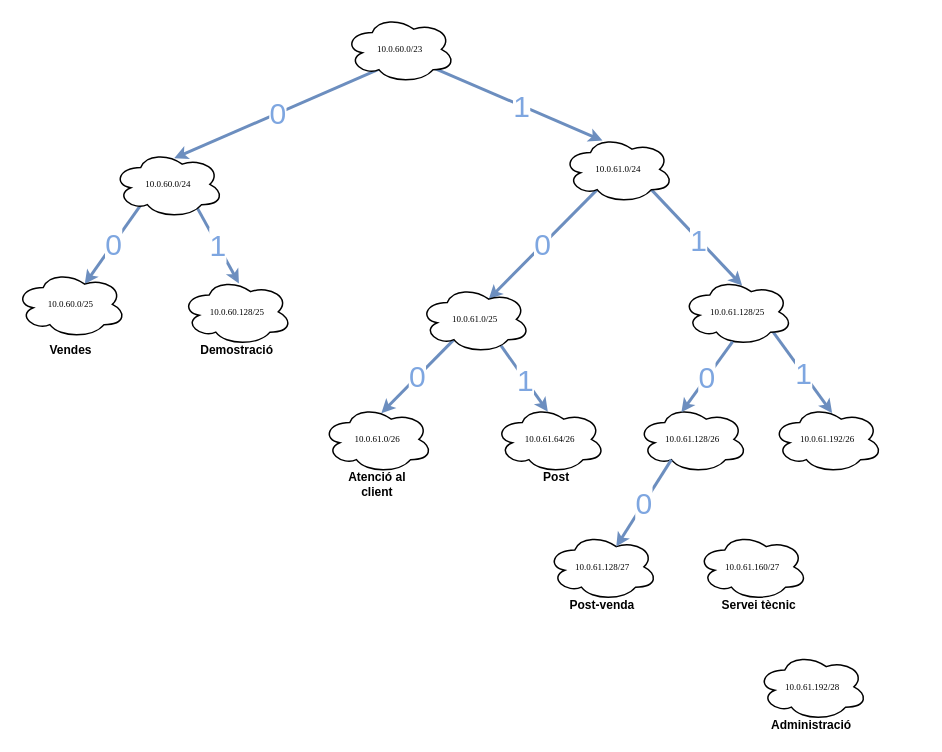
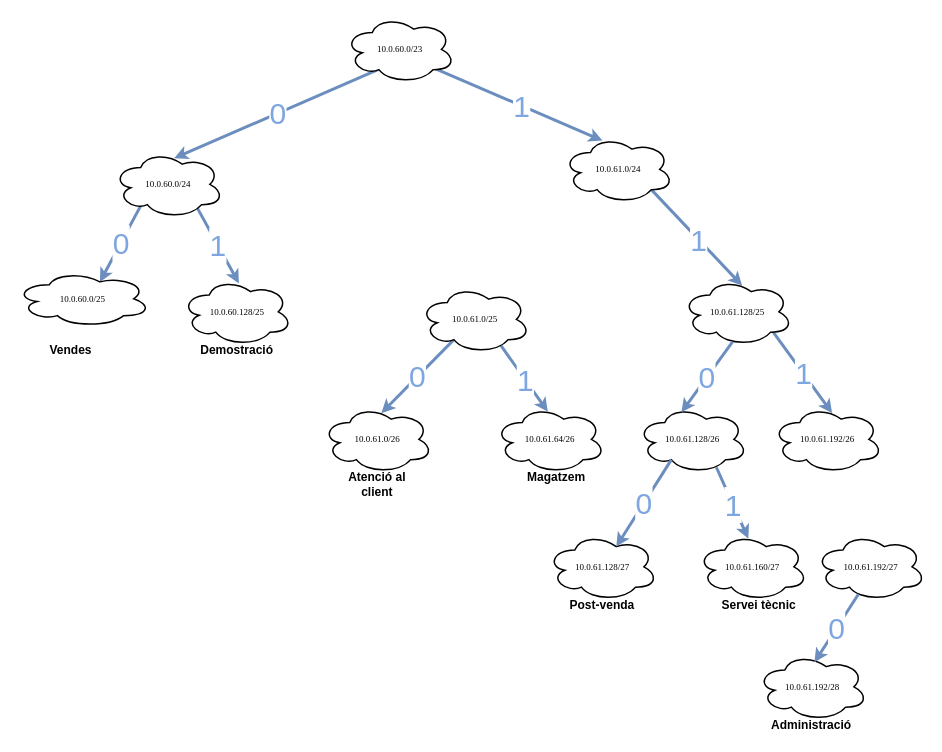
edge "10.0.61.0/24" -> "10.0.61.0/25": removed, label "0"
node "10.0.60.0/25": size 111x68 -> 135x56
node "Post": label "Post" -> "Magatzem"
edge "10.0.61.128/26" -> "10.0.61.160/27": added, label "1"
node "10.0.61.192/27": added
edge "10.0.61.192/27" -> "10.0.61.192/28": added, label "0"
